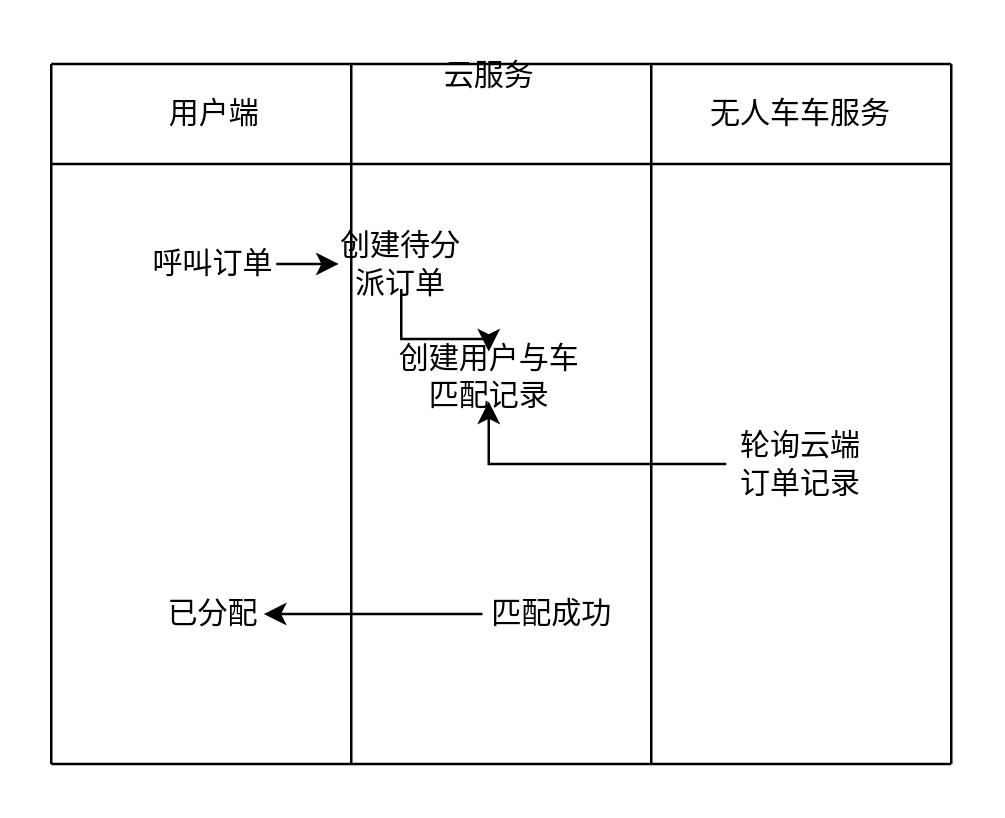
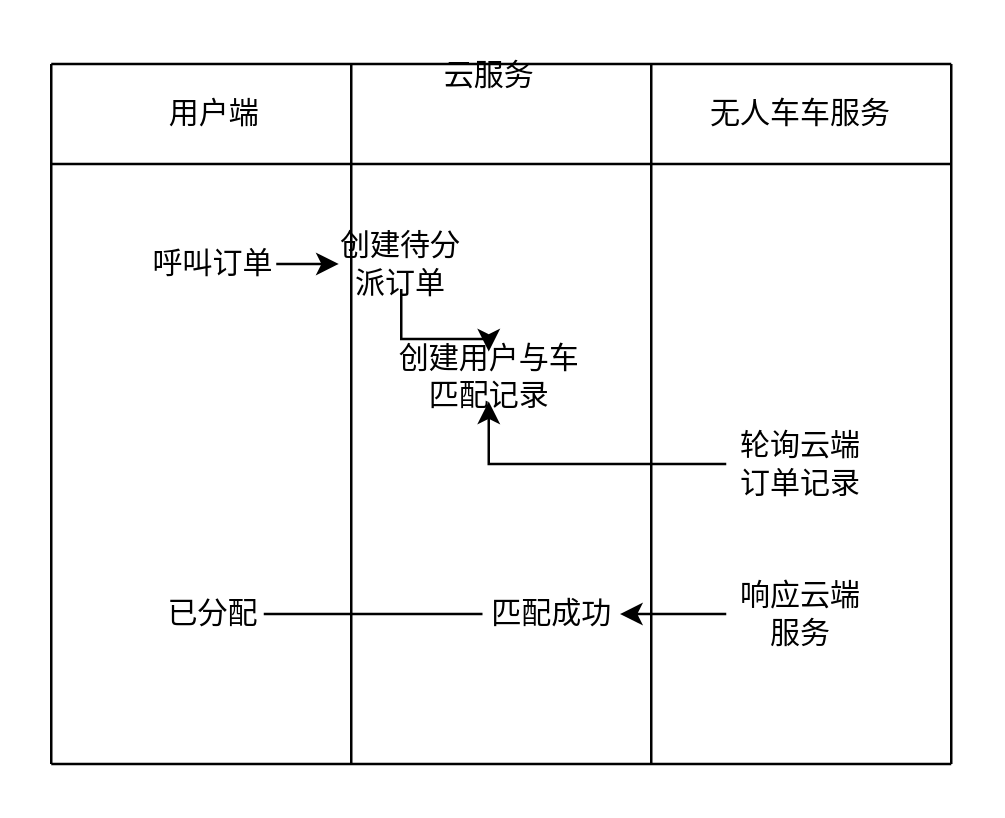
edge "匹配成功" -> "已分配": arrowhead classic -> none
edge "响应云端服务" -> "匹配成功": added
node "响应云端服务": added
